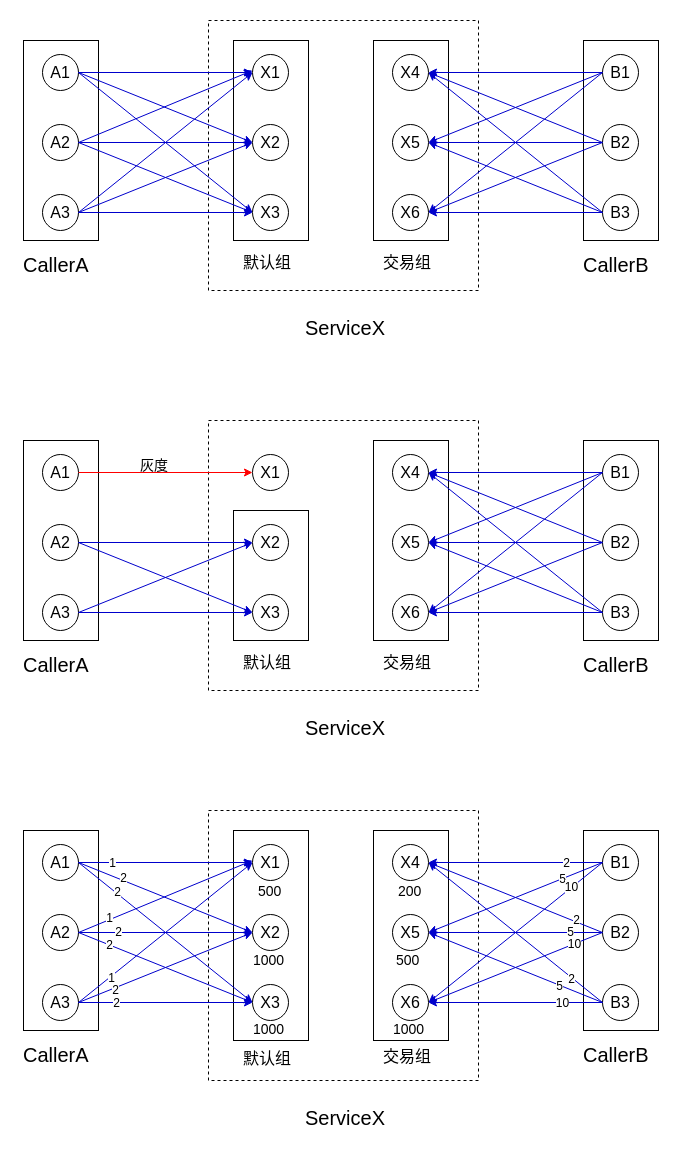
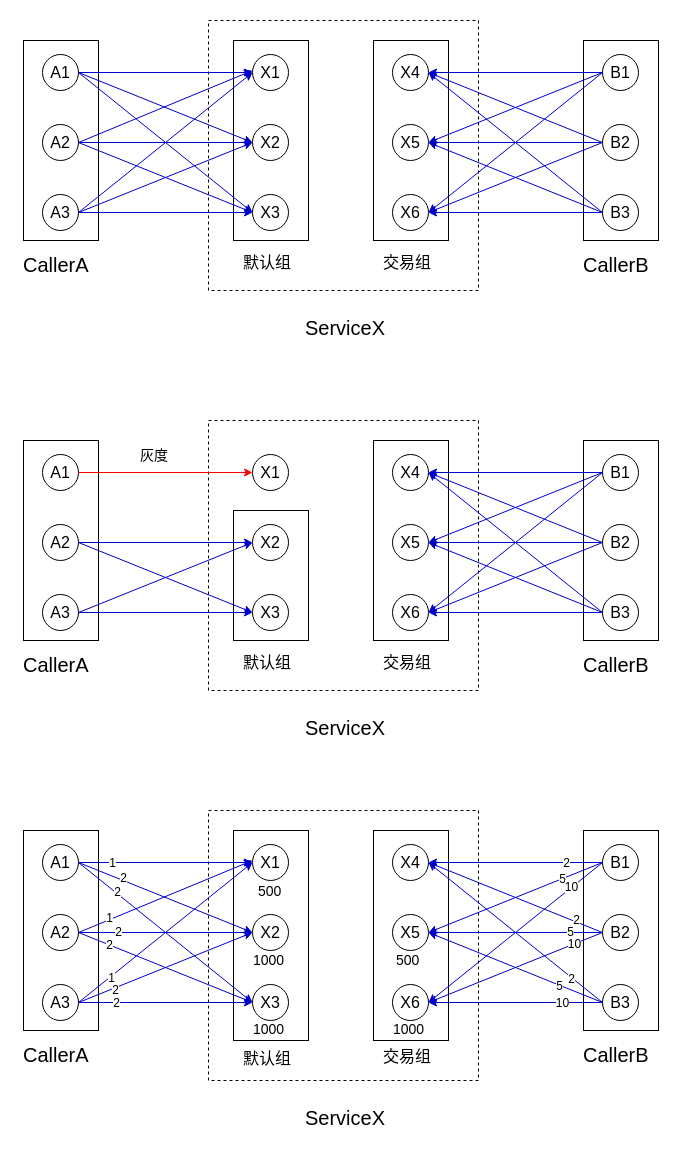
node "灰度": moved (159, 465) -> (159, 455)
node "200": removed
